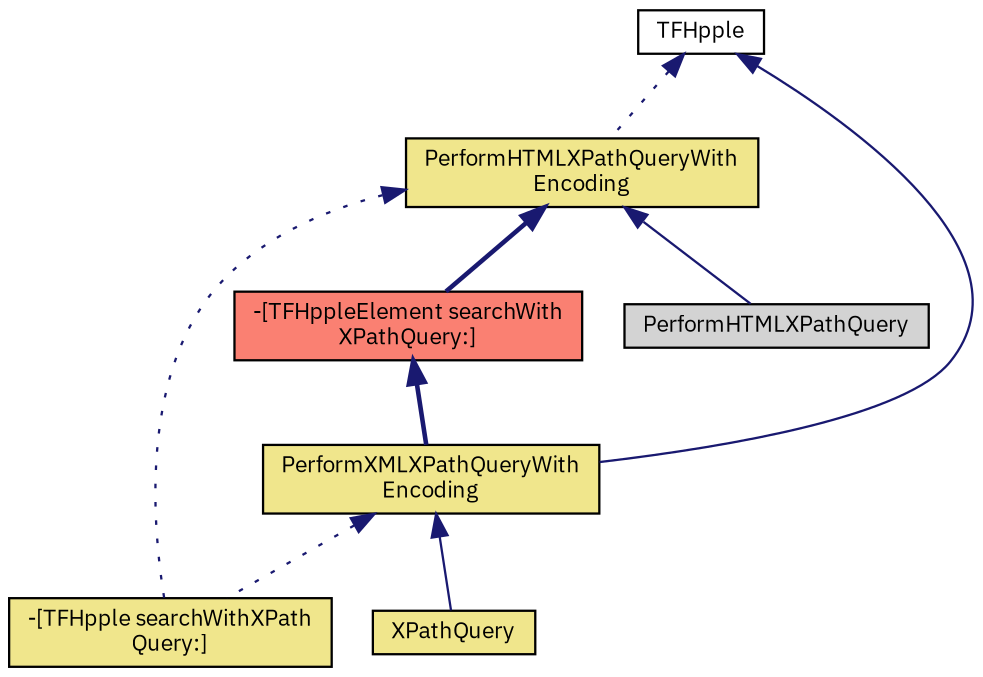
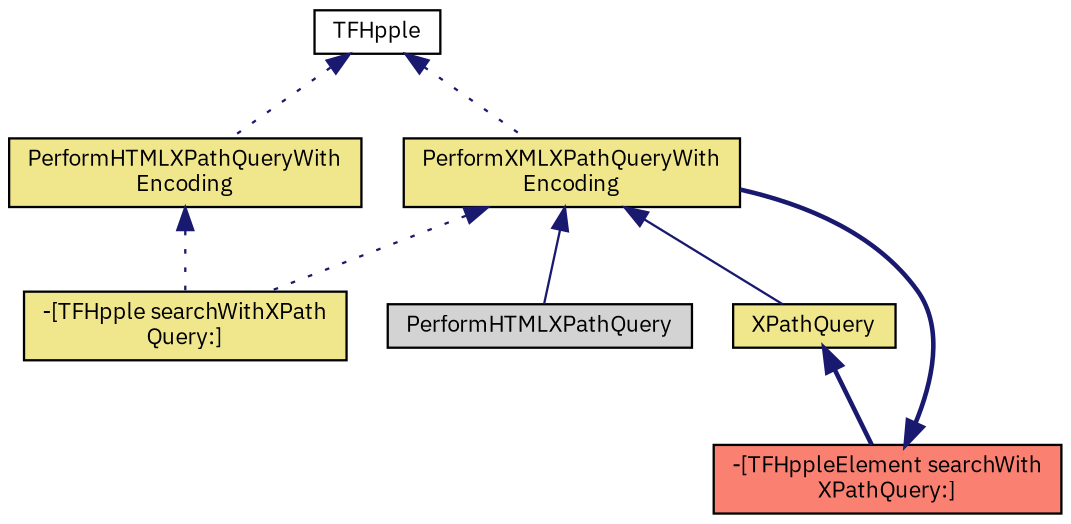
edge "-[TFHppleElement searchWith XPathQuery:]" -> "PerformHTMLXPathQueryWith Encoding": now "-[TFHppleElement searchWith XPathQuery:]" -> "XPathQuery"
edge "PerformHTMLXPathQuery" -> "PerformHTMLXPathQueryWith Encoding": now "PerformHTMLXPathQuery" -> "PerformXMLXPathQueryWith Encoding"
edge "PerformXMLXPathQueryWith Encoding" -> "TFHpple": style solid -> dotted
